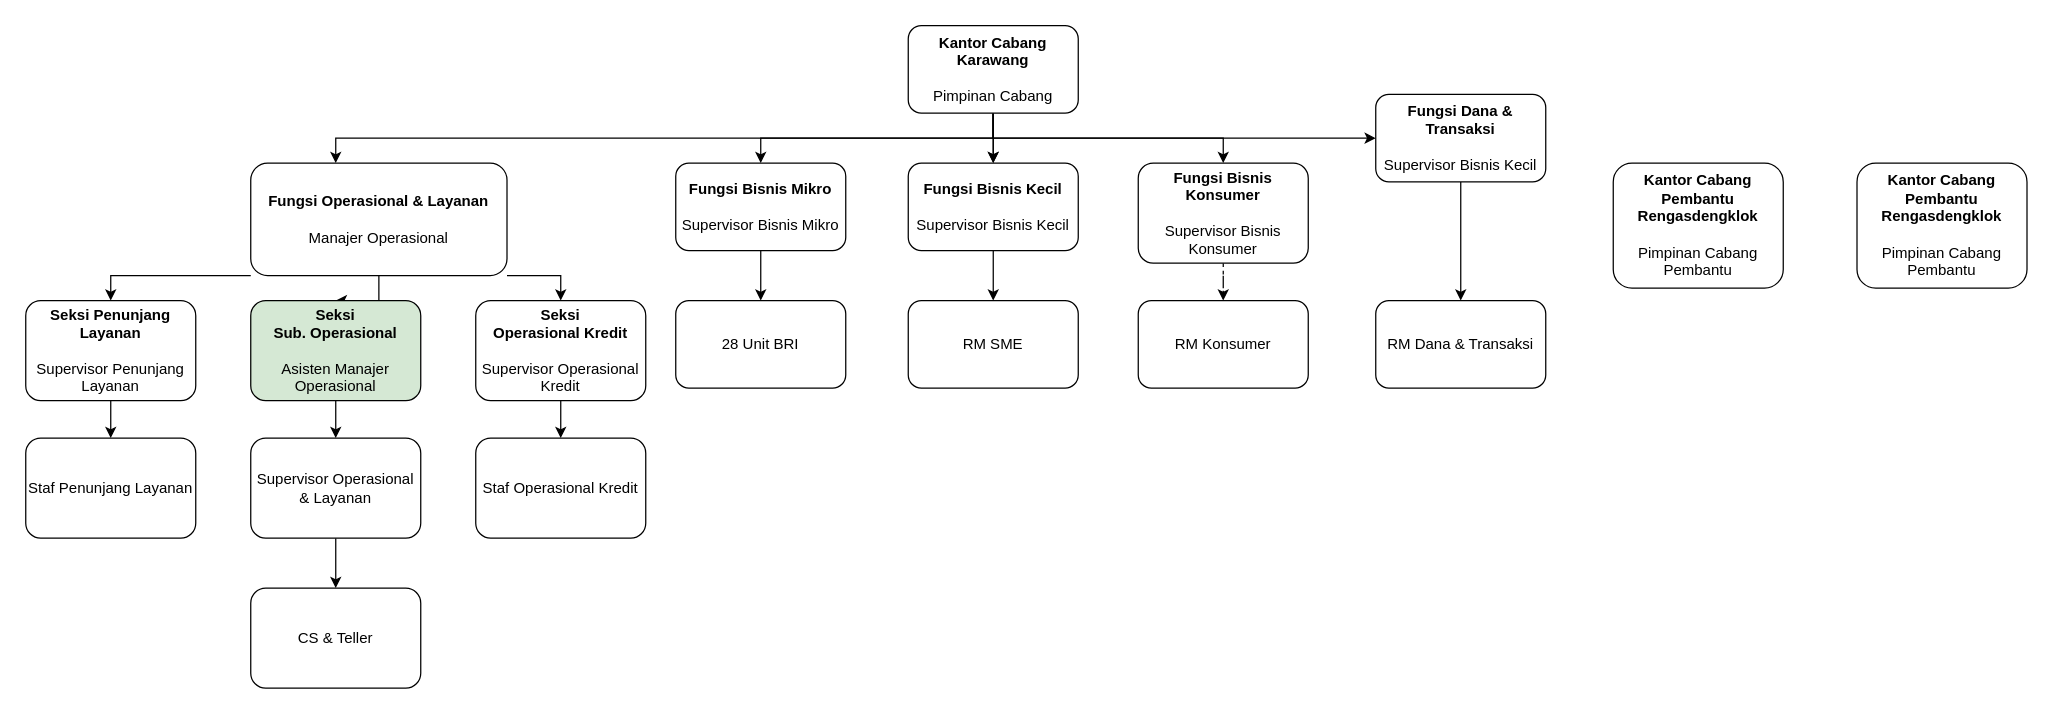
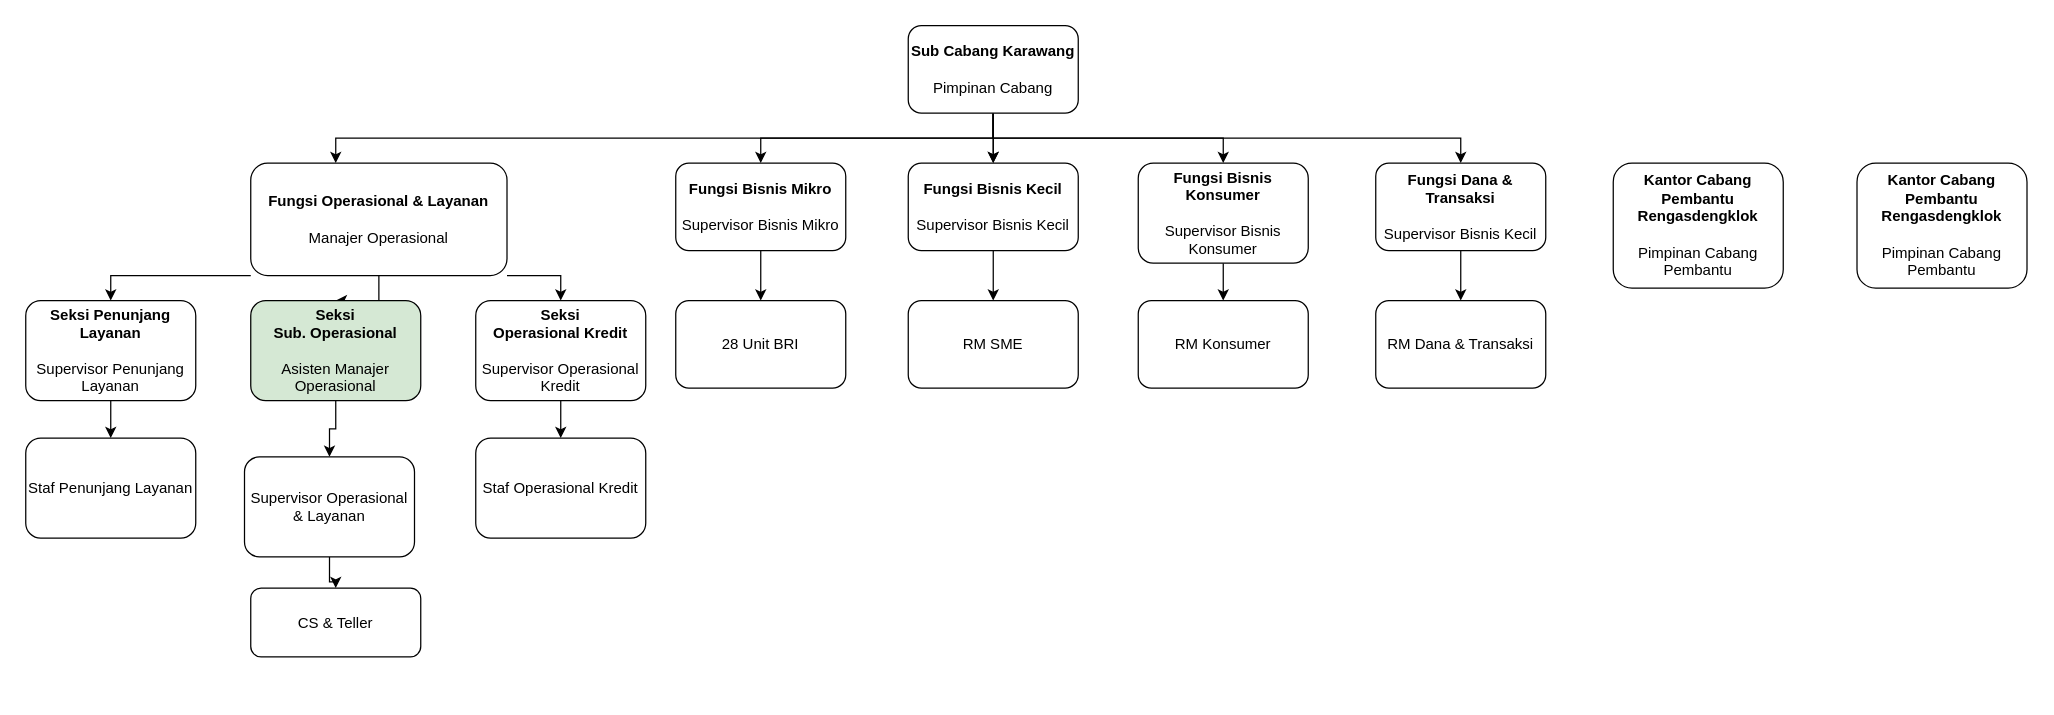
node "Kantor Cabang Karawang Pimpinan Cabang": label "Kantor Cabang Karawang Pimpinan Cabang" -> "Sub Cabang Karawang Pimpinan Cabang"
node "Fungsi Dana & Transaksi Supervisor Bisnis Kecil": moved (1461, 138) -> (1461, 207)
edge "Fungsi Bisnis Konsumer Supervisor Bisnis Konsumer" -> "RM Konsumer": style dashed -> solid
node "Supervisor Operasional & Layanan": moved (336, 488) -> (329, 507)
node "CS & Teller": size 170x100 -> 170x69
